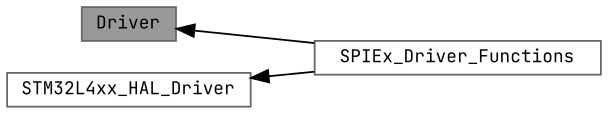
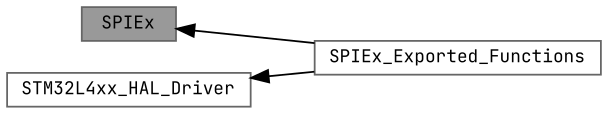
node "Driver": label "Driver" -> "SPIEx"
node "SPIEx_Driver_Functions": label "SPIEx_Driver_Functions" -> "SPIEx_Exported_Functions"
